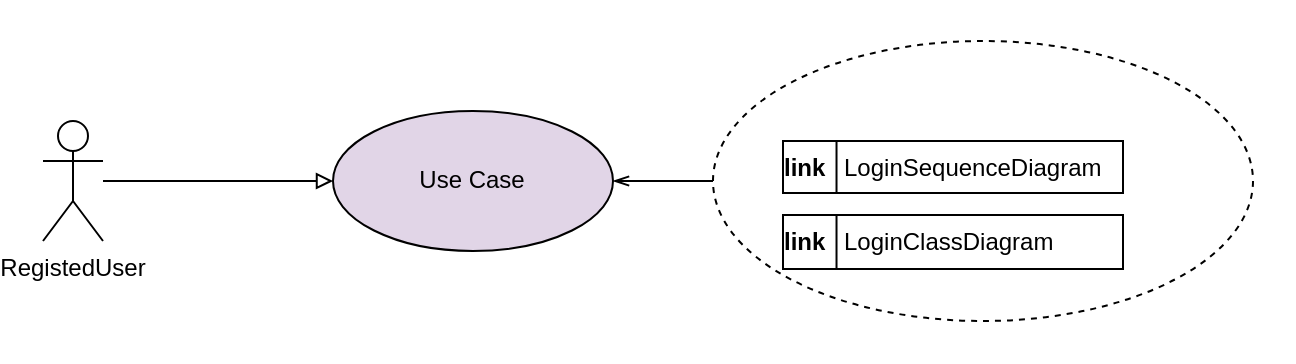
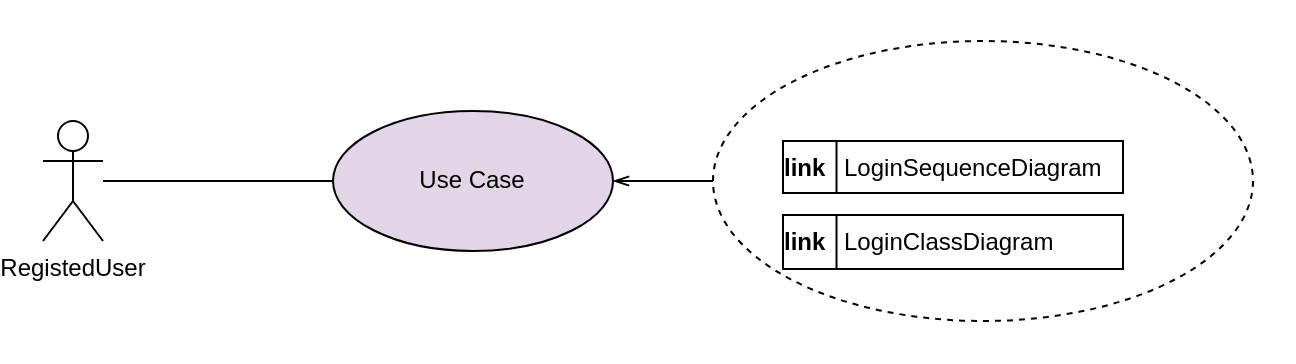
edge "RegistedUser" -> "Use Case": arrowhead block -> none
